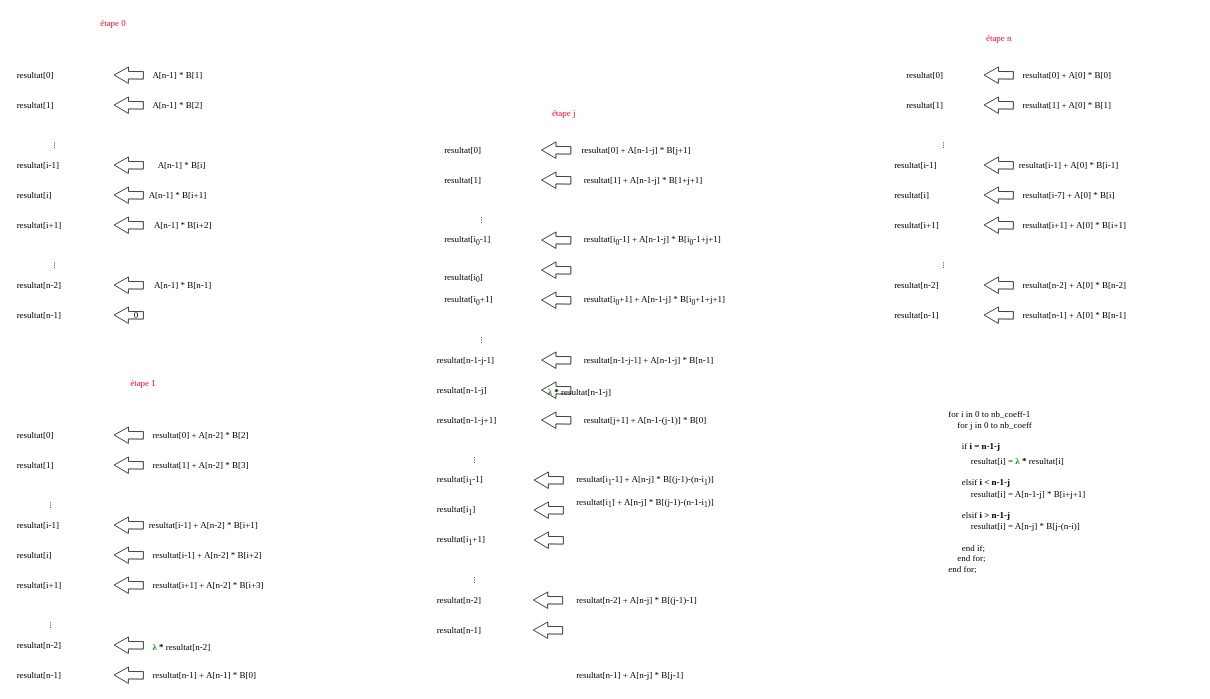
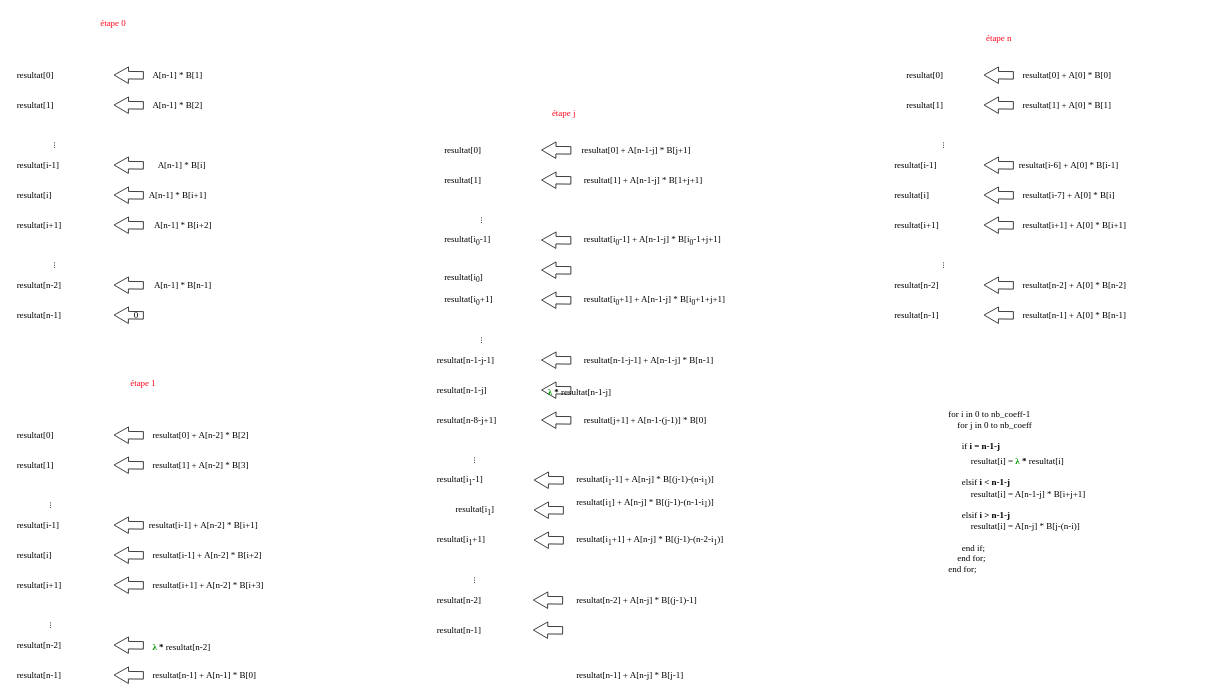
node "resultat[i-1] + A[0] * B[i-1]": label "resultat[i-1] + A[0] * B[i-1]" -> "resultat[i-6] + A[0] * B[i-1]"
node "resultat[n-1-j+1]": label "resultat[n-1-j+1]" -> "resultat[n-8-j+1]"
node "resultat[i1]": moved (473, 510) -> (492, 510)
node "resultat[i1+1] + A[n-j] * B[(j-1)-(n-2-i1)]": added
